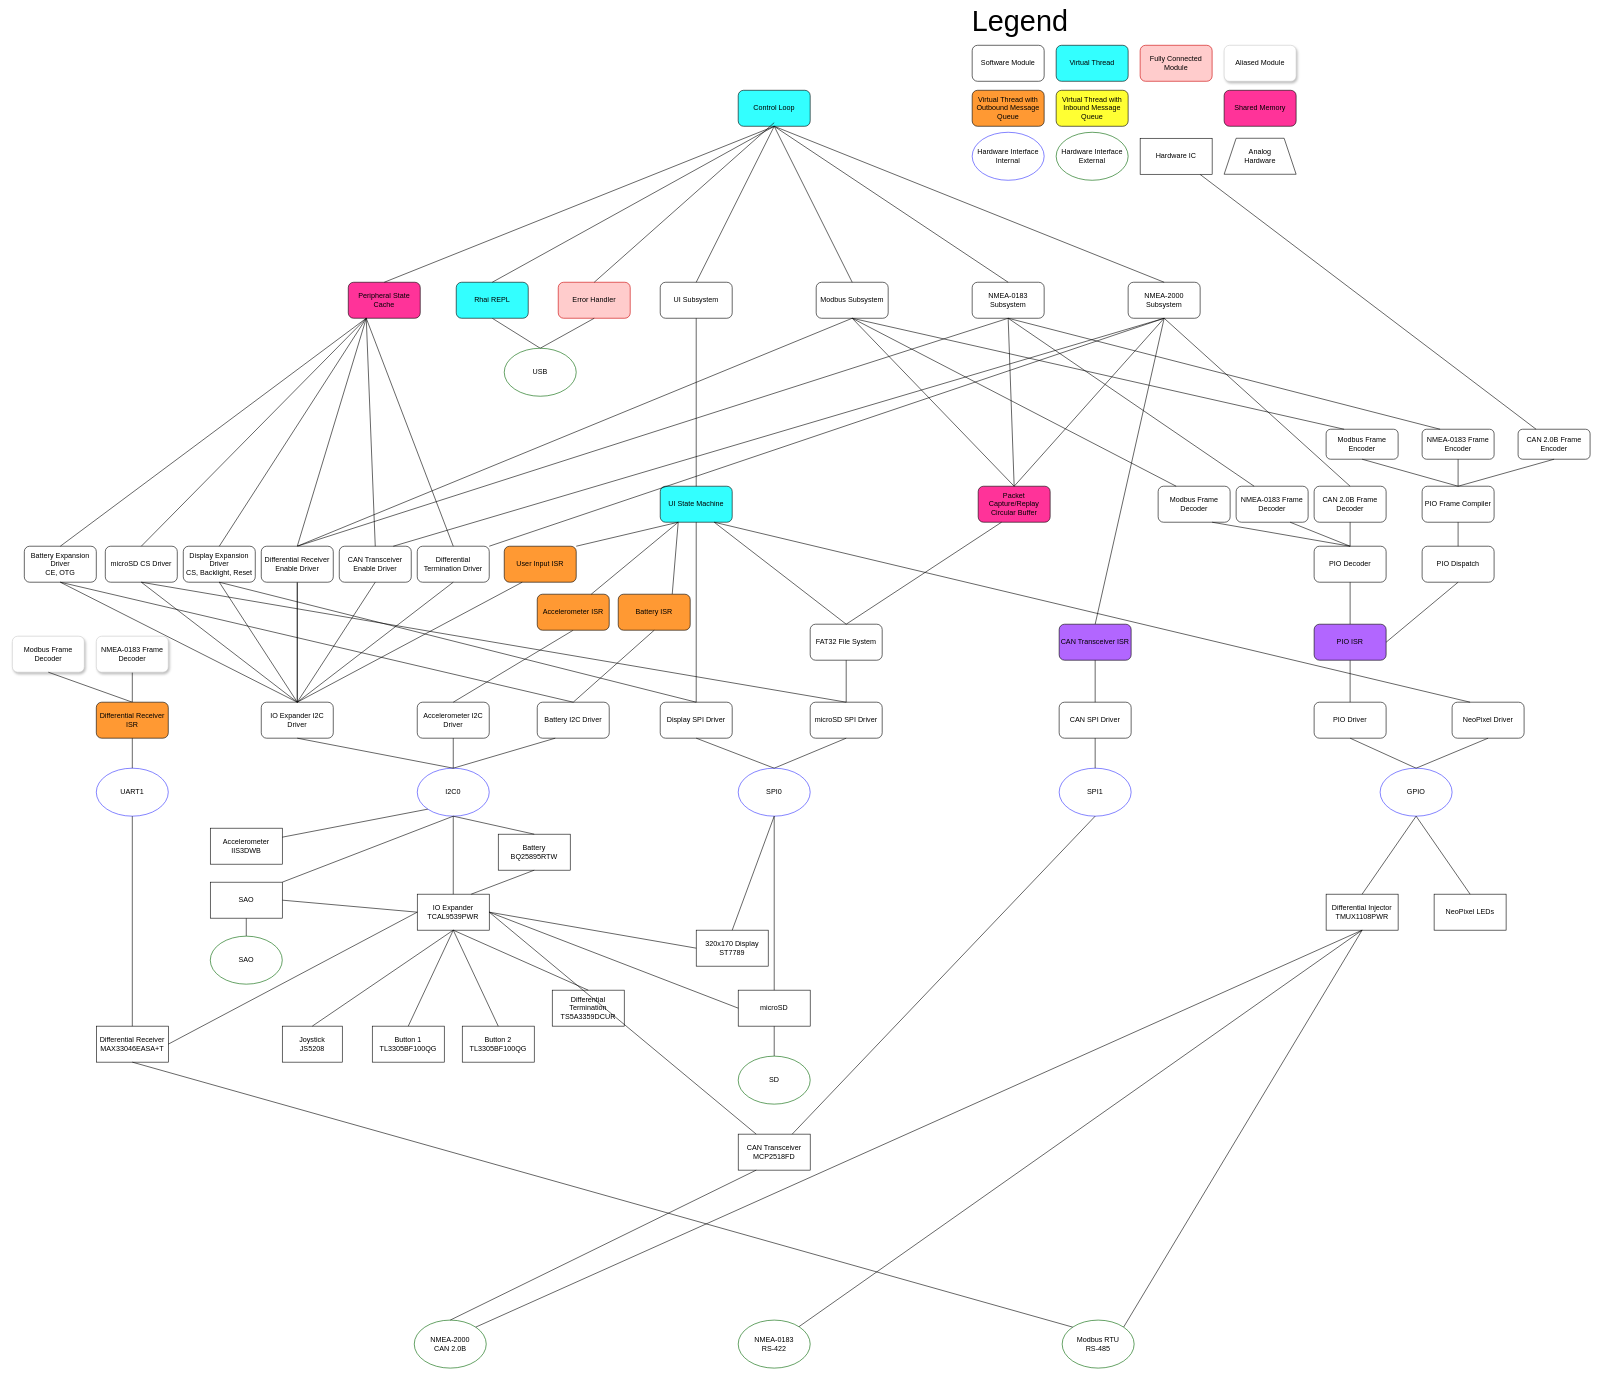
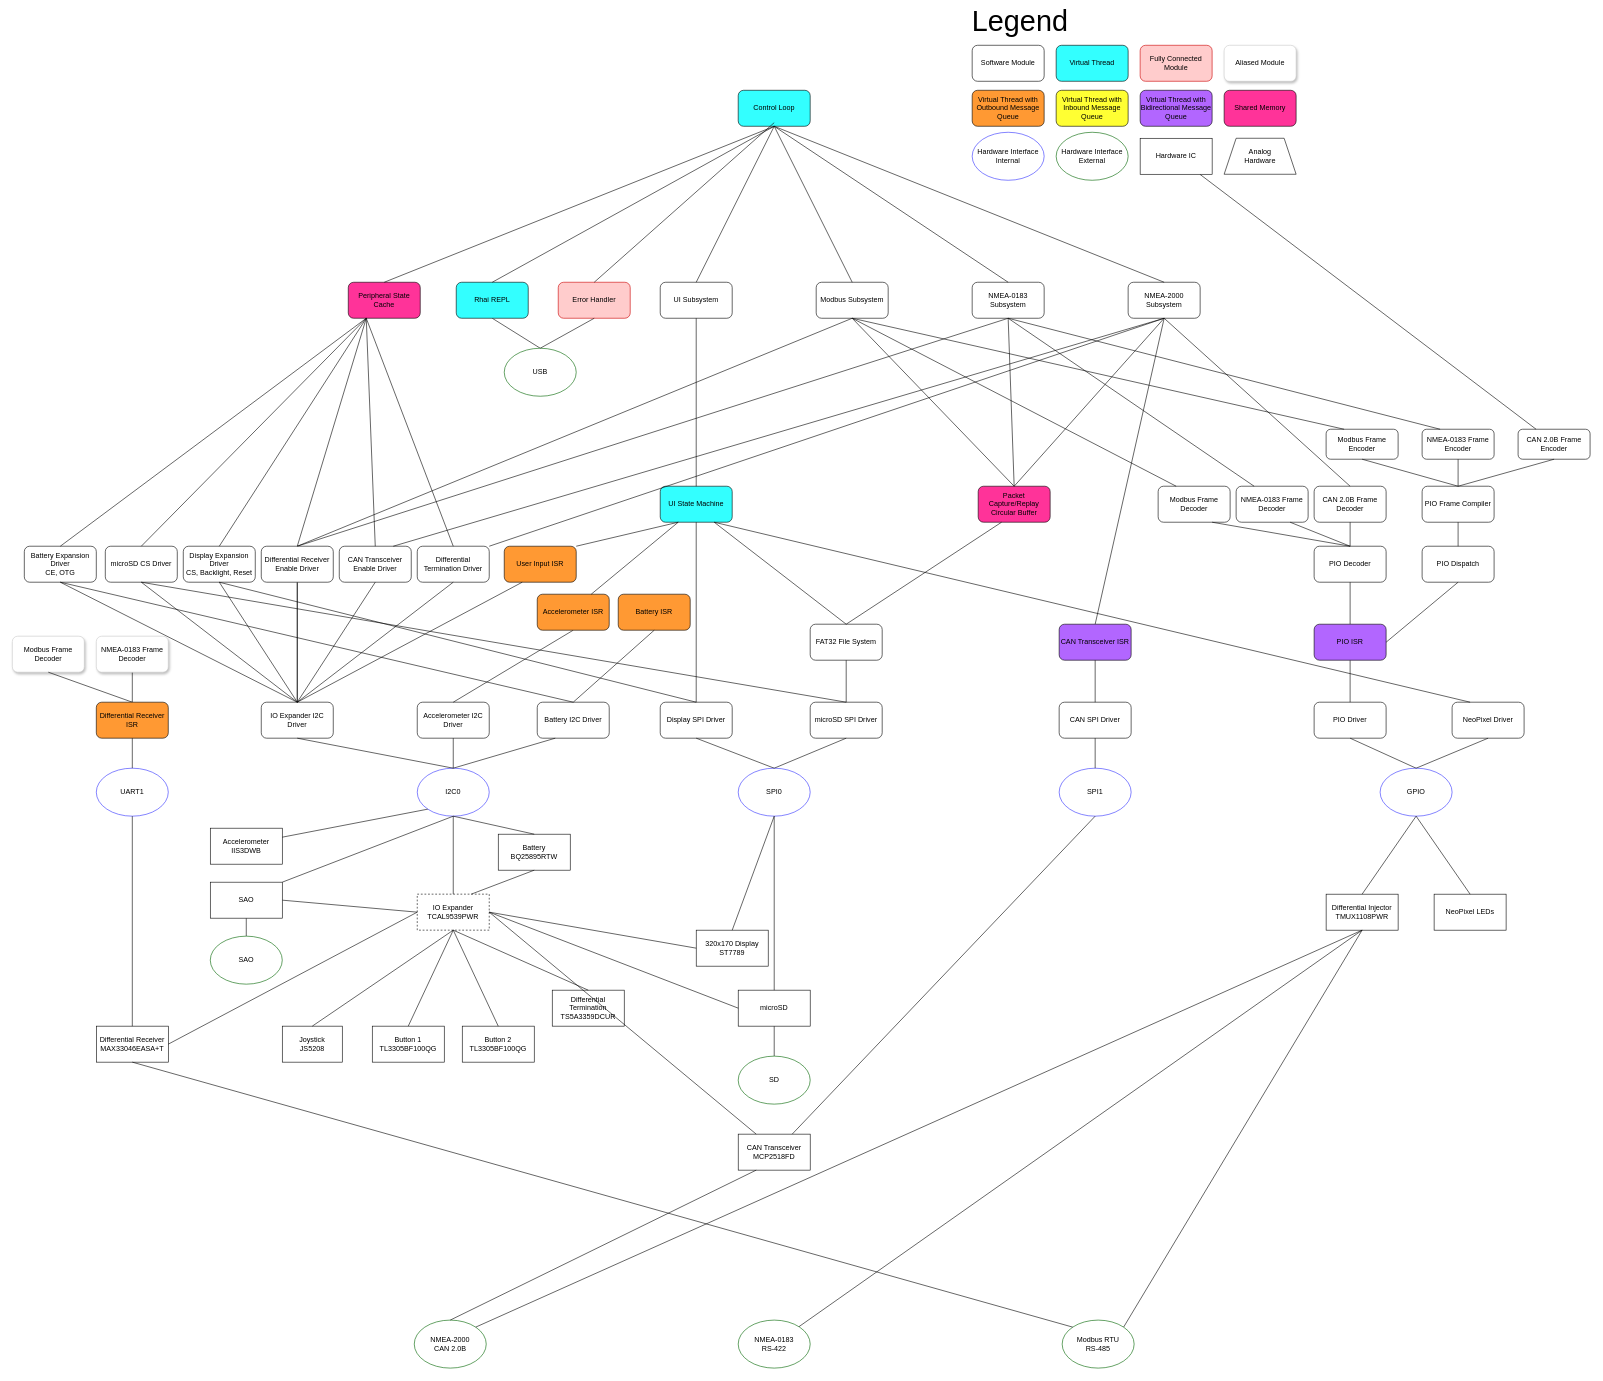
node "Virtual Thread with Bidirectional Message Queue": added
edge "UI State Machine" -- "Battery ISR": removed
node "IO Expander TCAL9539PWR": style solid -> dashed
